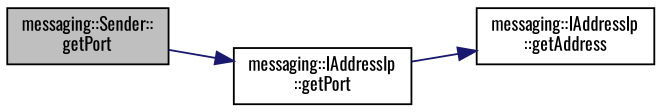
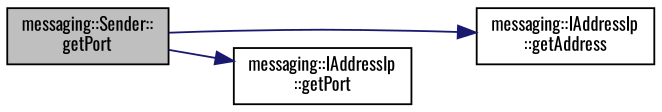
edge "messaging::IAddressIp ::getPort" -> "messaging::IAddressIp ::getAddress": now "messaging::Sender:: getPort" -> "messaging::IAddressIp ::getAddress"
